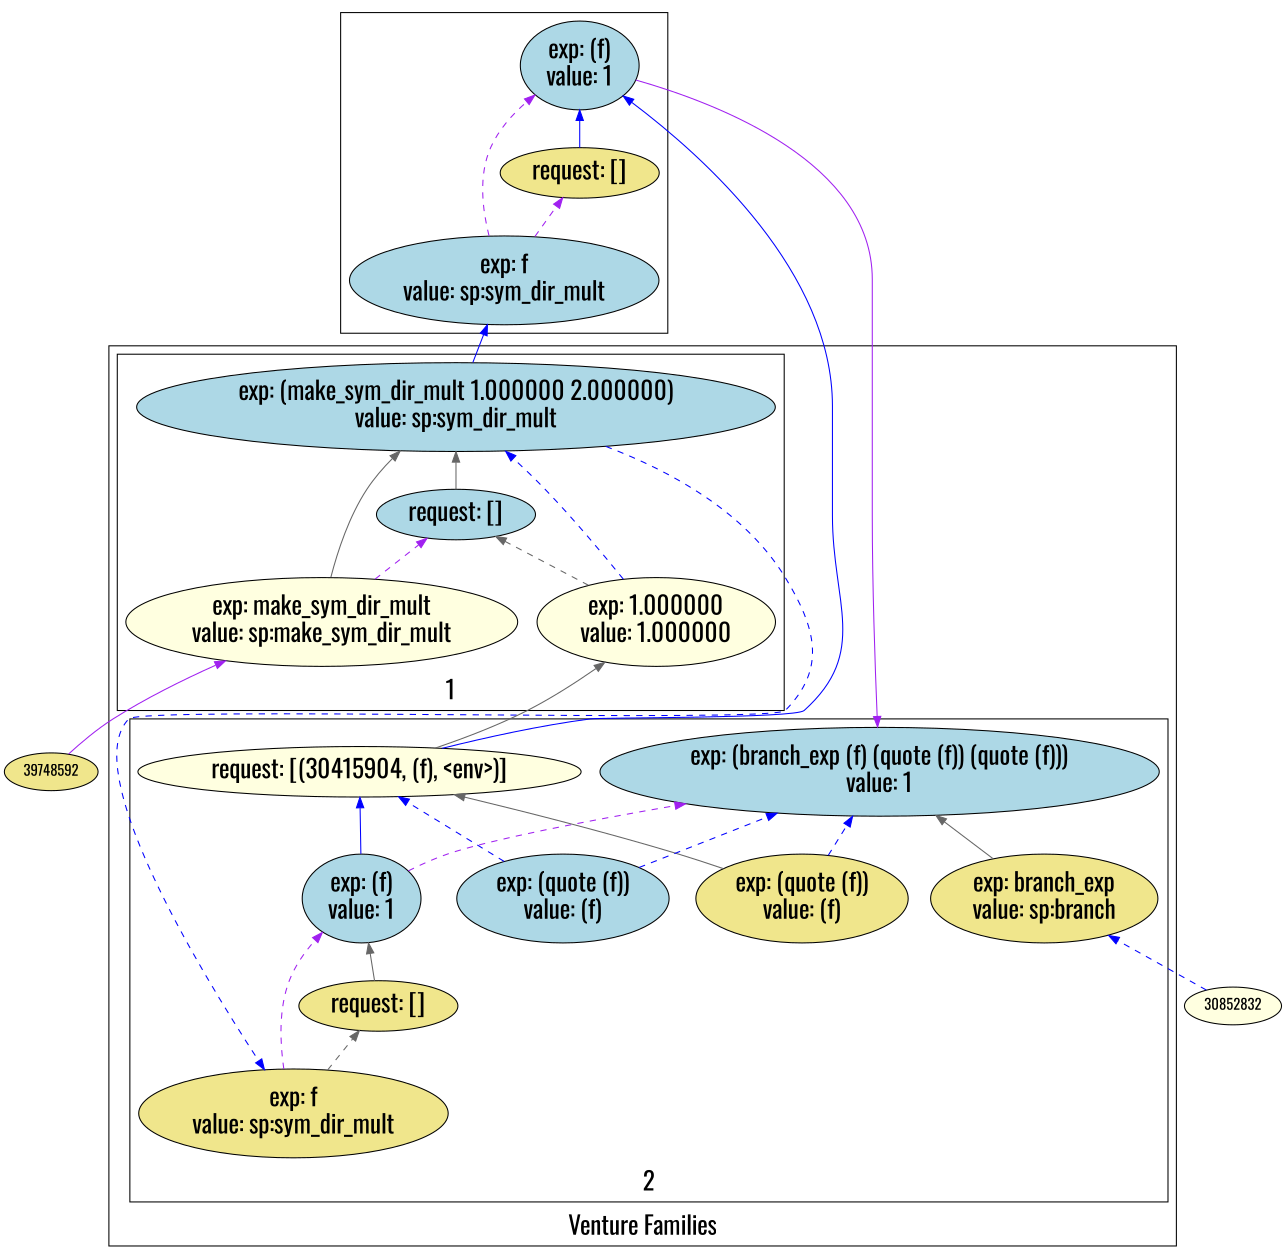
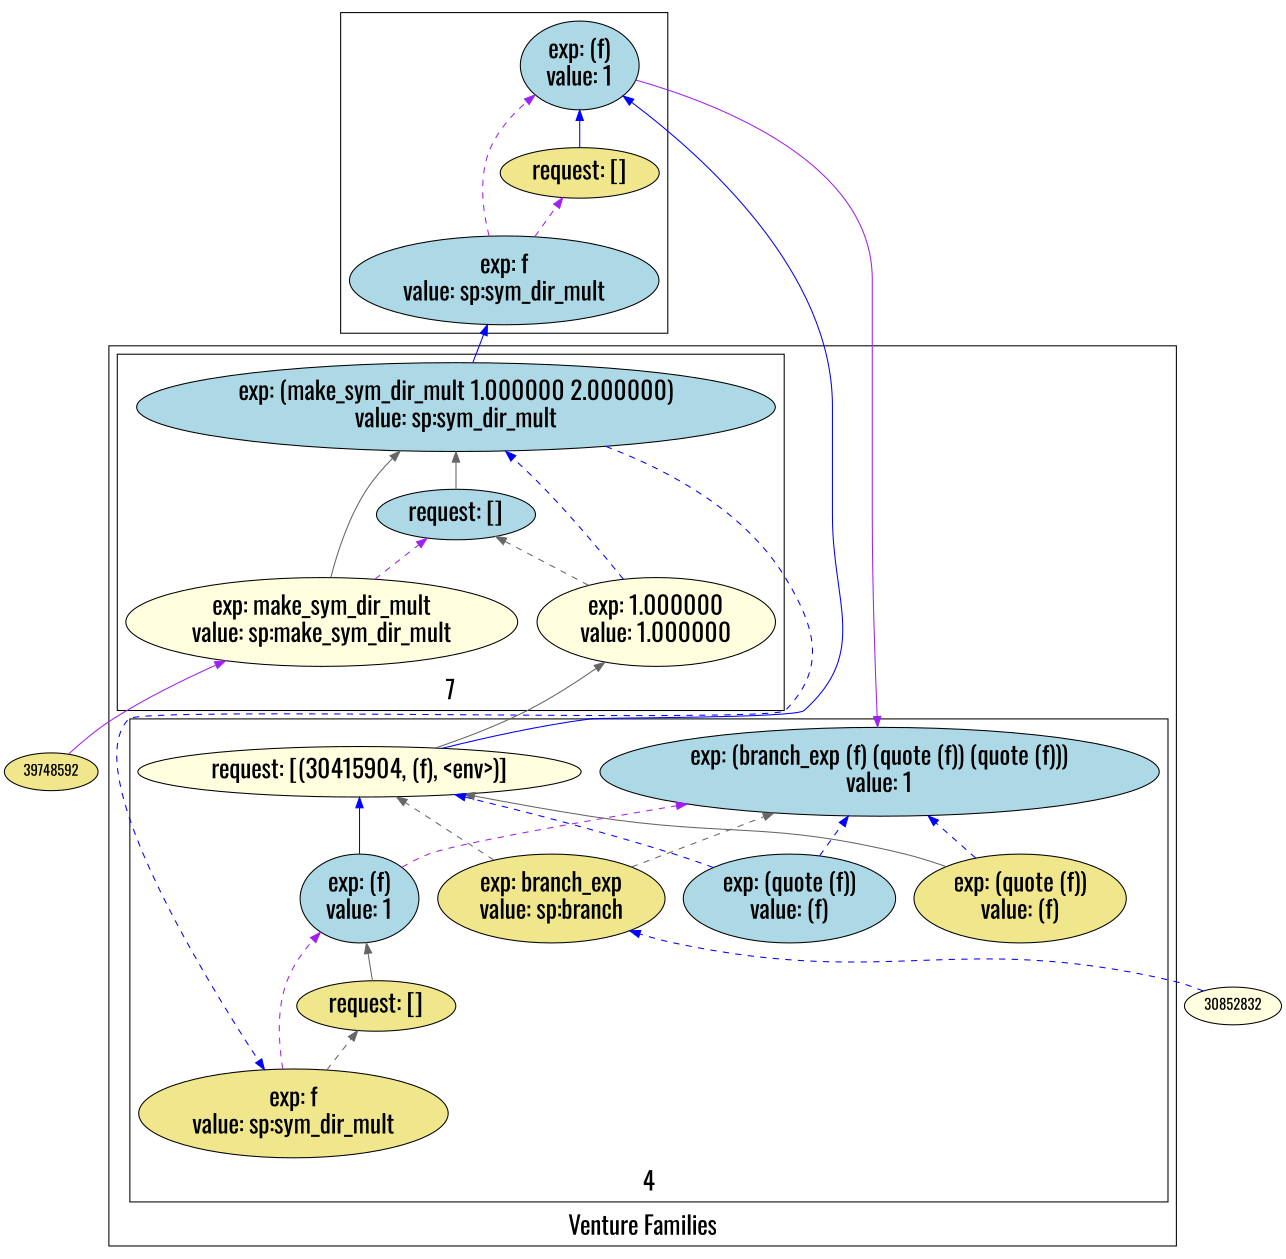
cluster "1": label "1" -> "7"
edge "exp: branch_exp value: sp:branch" -> "request: [(30415904, (f), <env>)]": added
edge "exp: branch_exp value: sp:branch" -> "exp: (branch_exp (f) (quote (f)) (quote (f))) value: 1": style solid -> dashed
cluster "2": label "2" -> "4"
